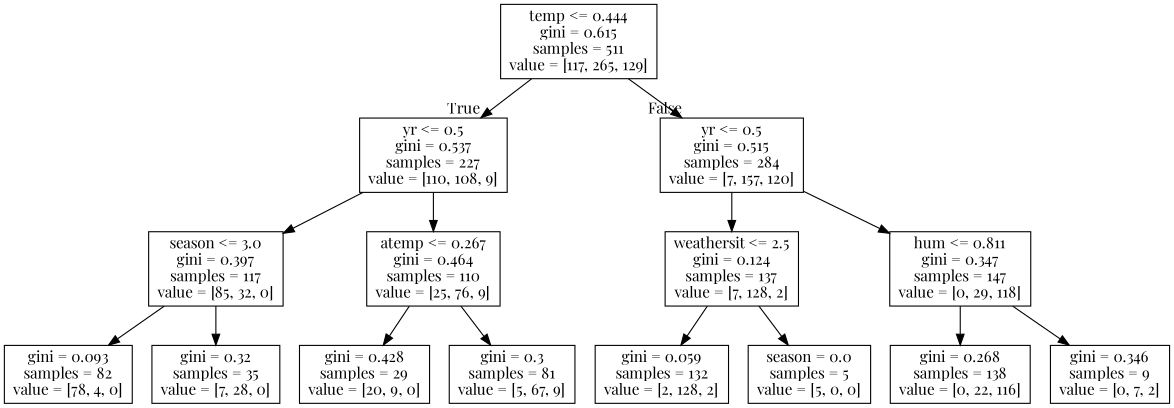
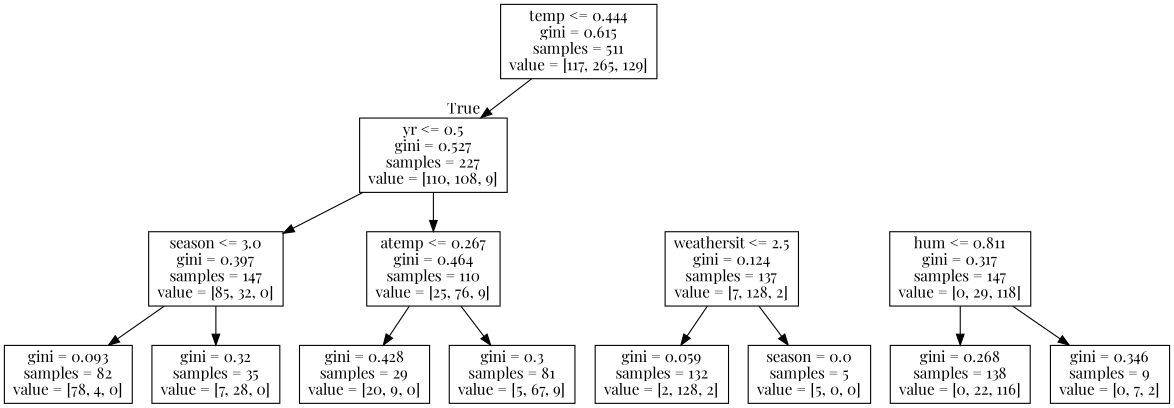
node "yr <= 0.5 gini = 0.537 samples = 227 value = [110, 108, 9]": label "yr <= 0.5 gini = 0.537 samples = 227 value = [110, 108, 9]" -> "yr <= 0.5 gini = 0.527 samples = 227 value = [110, 108, 9]"
node "yr <= 0.5 gini = 0.515 samples = 284 value = [7, 157, 120]": removed
node "season <= 3.0 gini = 0.397 samples = 117 value = [85, 32, 0]": label "season <= 3.0 gini = 0.397 samples = 117 value = [85, 32, 0]" -> "season <= 3.0 gini = 0.397 samples = 147 value = [85, 32, 0]"
node "hum <= 0.811 gini = 0.347 samples = 147 value = [0, 29, 118]": label "hum <= 0.811 gini = 0.347 samples = 147 value = [0, 29, 118]" -> "hum <= 0.811 gini = 0.317 samples = 147 value = [0, 29, 118]"
